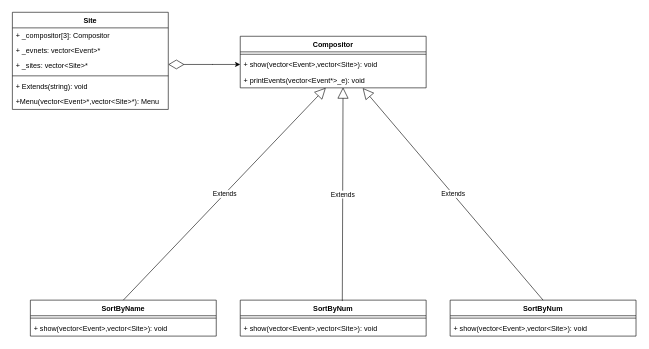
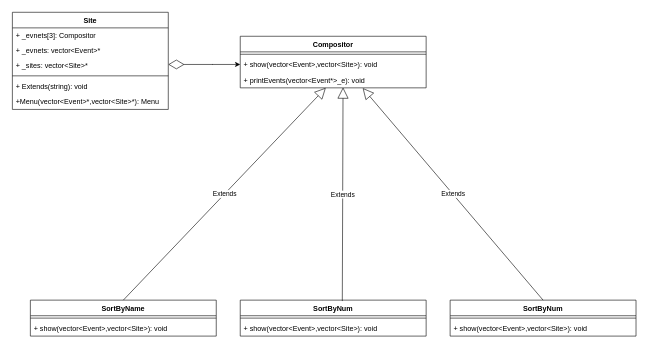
node "+ _compositor[3]: Compositor": label "+ _compositor[3]: Compositor" -> "+ _evnets[3]: Compositor"
